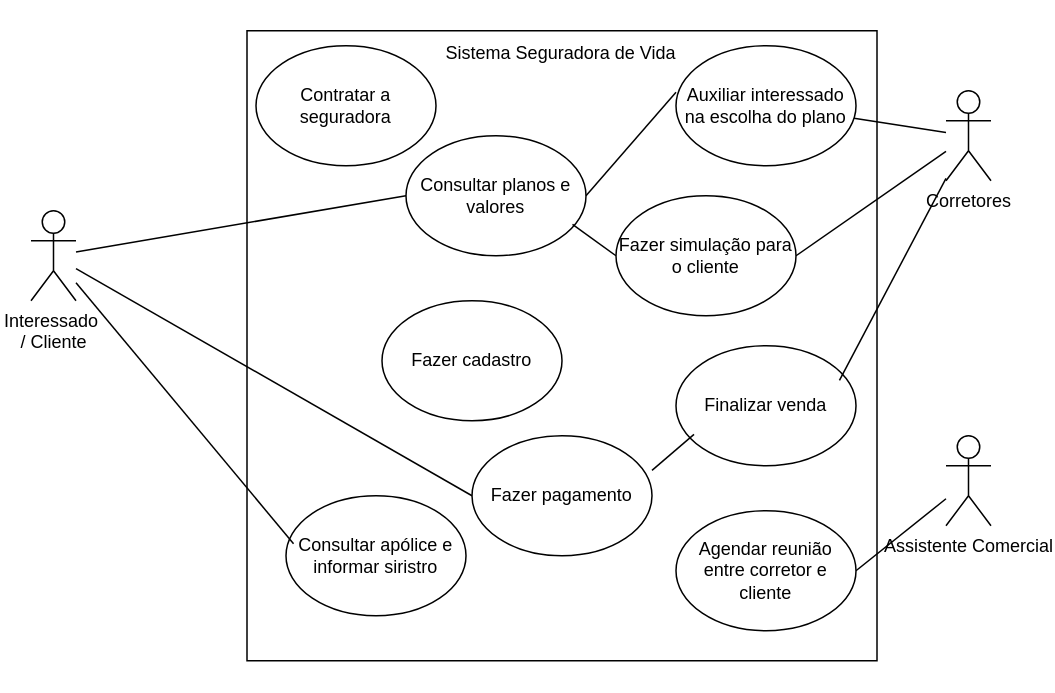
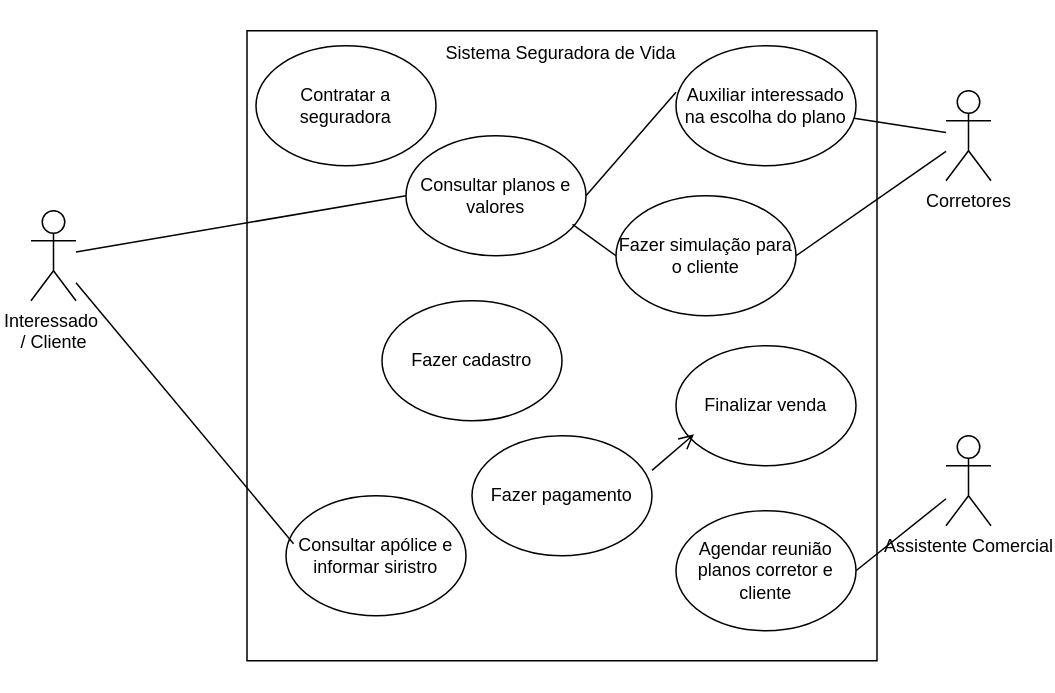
edge "Corretores" -- "Finalizar venda": removed
edge "Interessado / Cliente" -- "Fazer pagamento": removed
edge "Finalizar venda" -- "Fazer pagamento": arrowhead none -> open
node "Agendar reunião entre corretor e cliente": label "Agendar reunião entre corretor e cliente" -> "Agendar reunião planos corretor e cliente"
